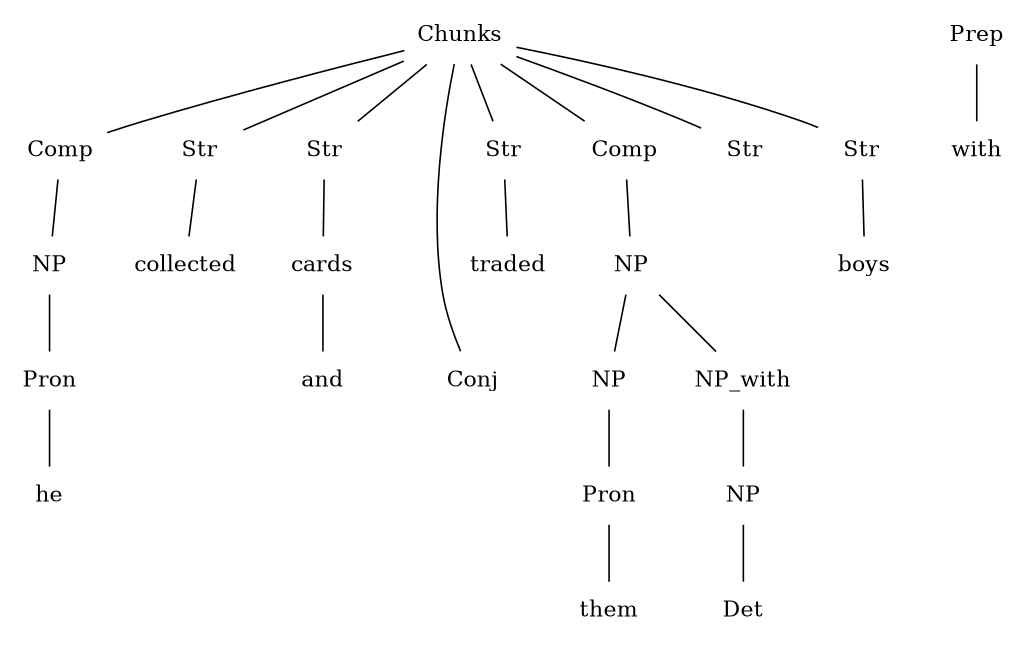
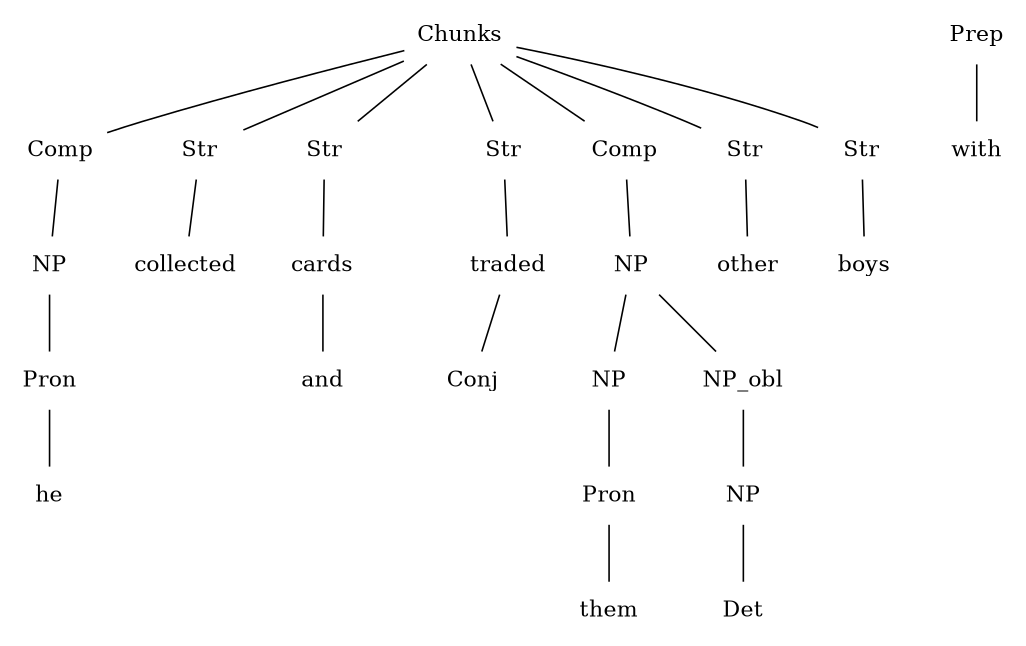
edge "Chunks" -- "Conj": now "traded" -- "Conj"
node "other": added
node "NP_with": label "NP_with" -> "NP_obl"
